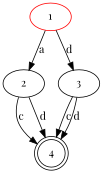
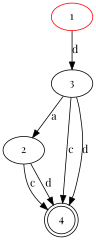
edge "1" -> "2": now "3" -> "2"
